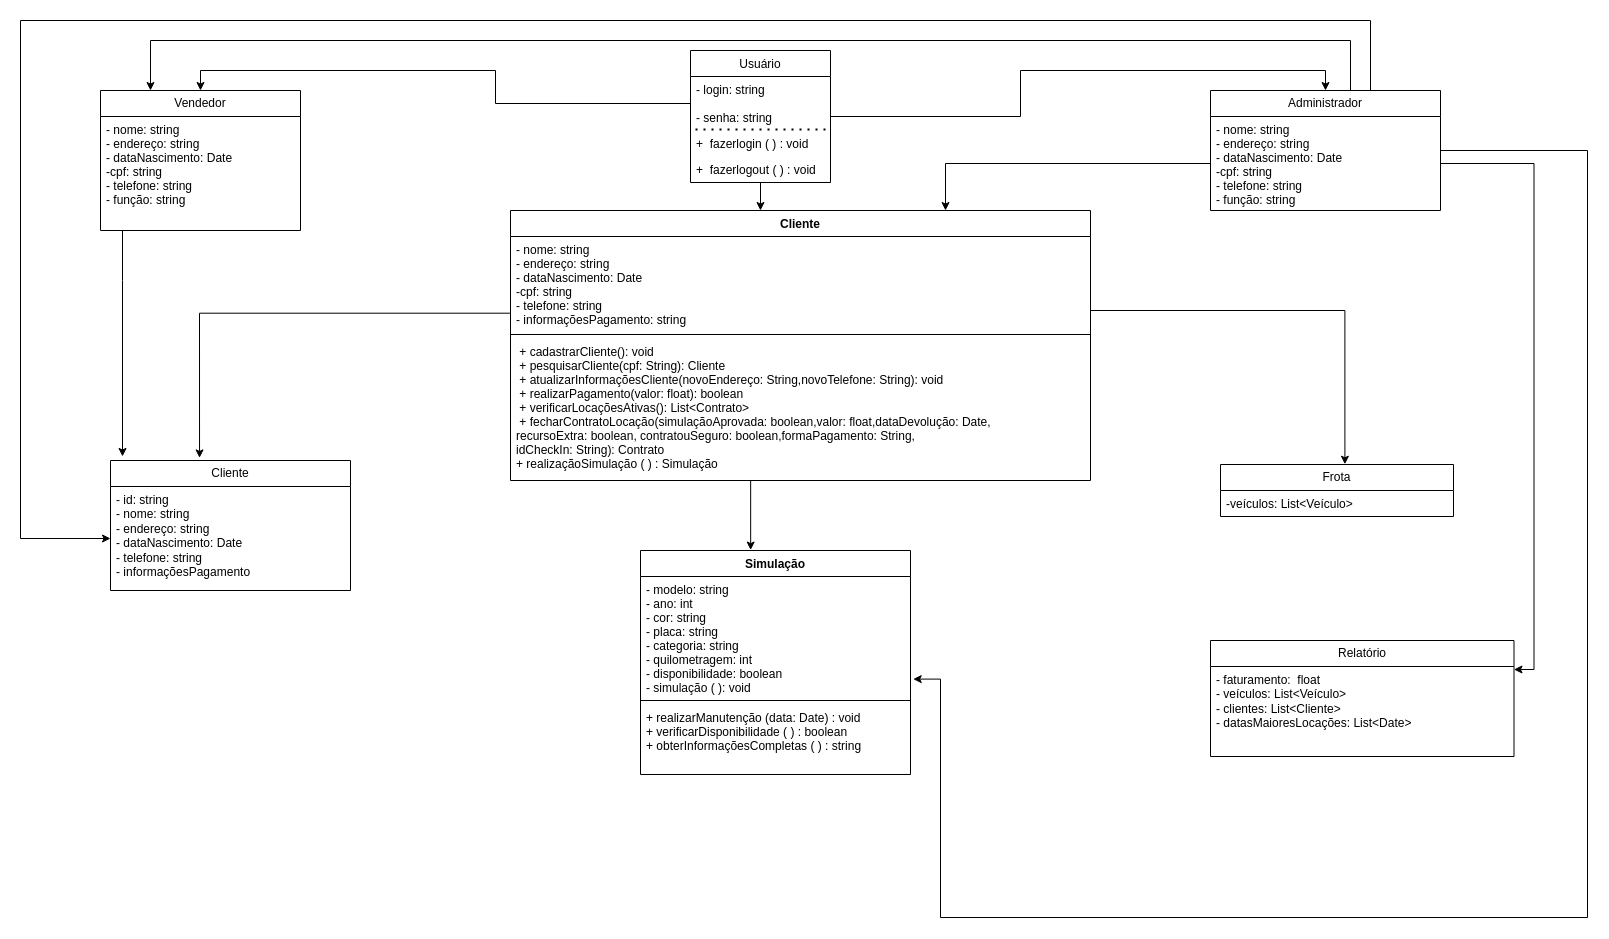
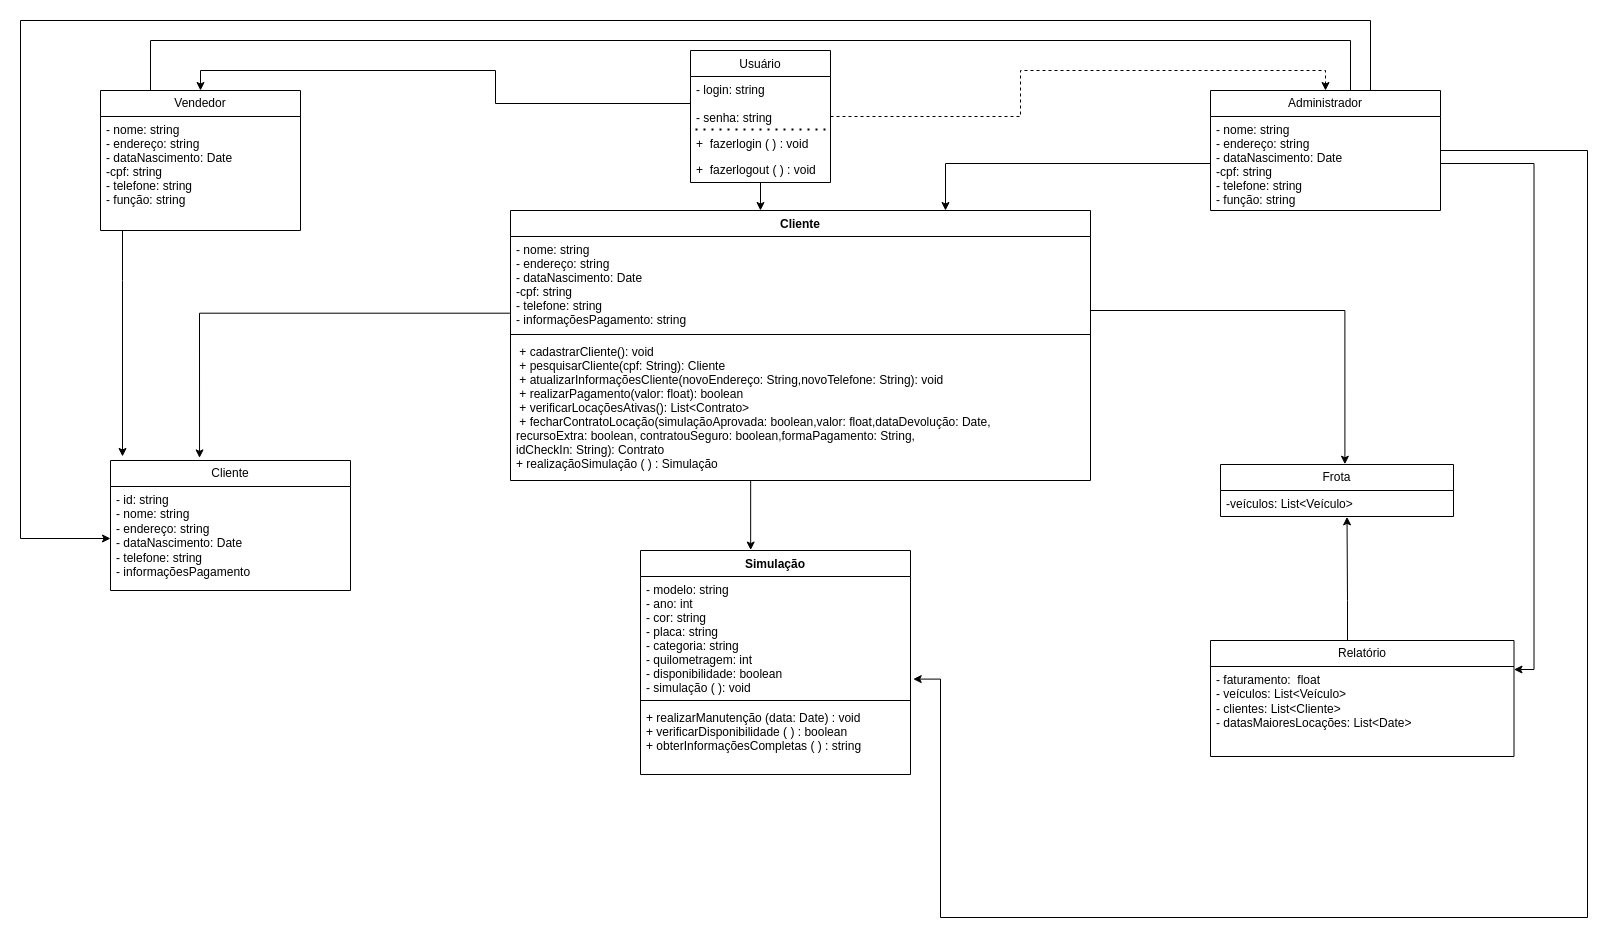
edge "Usuário" -> "Administrador": style solid -> dashed
edge "Administrador" -> "Vendedor": arrowhead classic -> none
edge "Relatório" -> "-veículos: List<Veículo>": added
